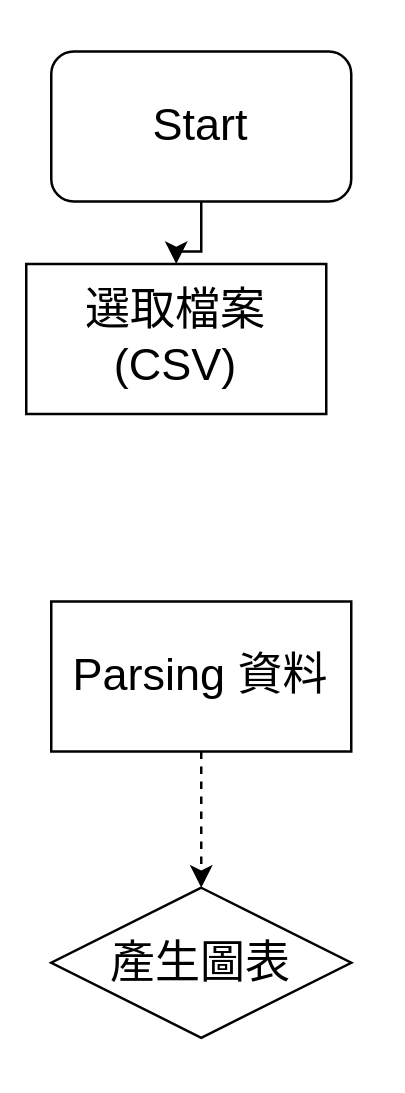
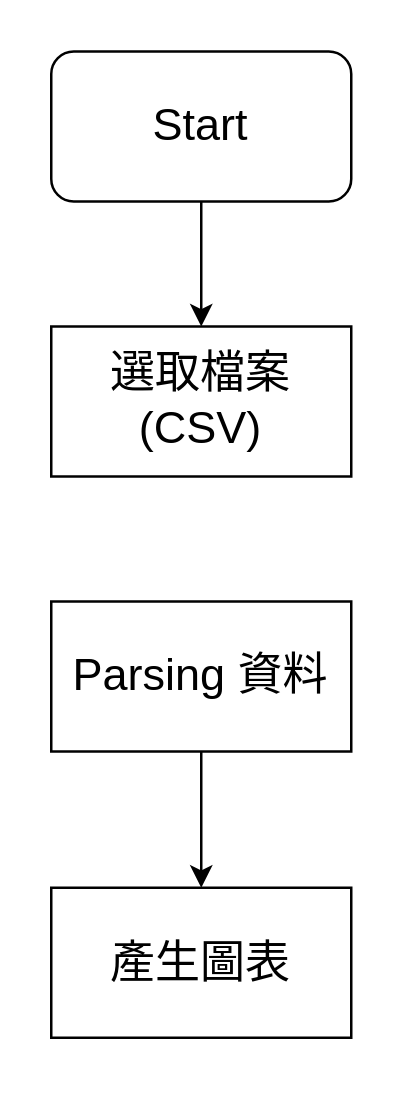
node "選取檔案(CSV)": moved (176, 339) -> (201, 401)
edge "Parsing 資料" -> "產生圖表": style dashed -> solid
node "產生圖表": shape diamond -> rectangle
